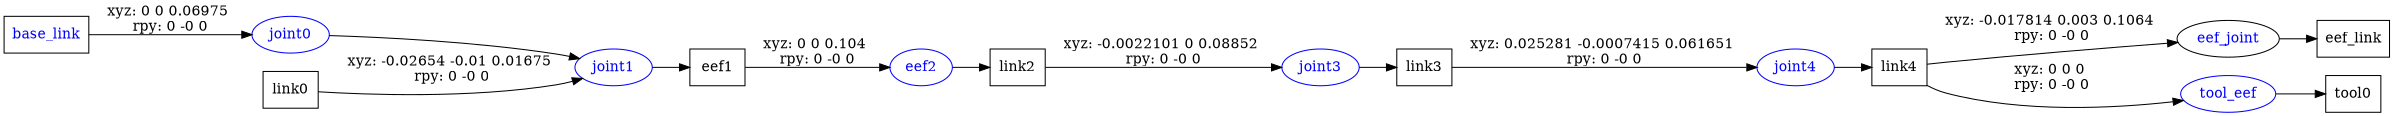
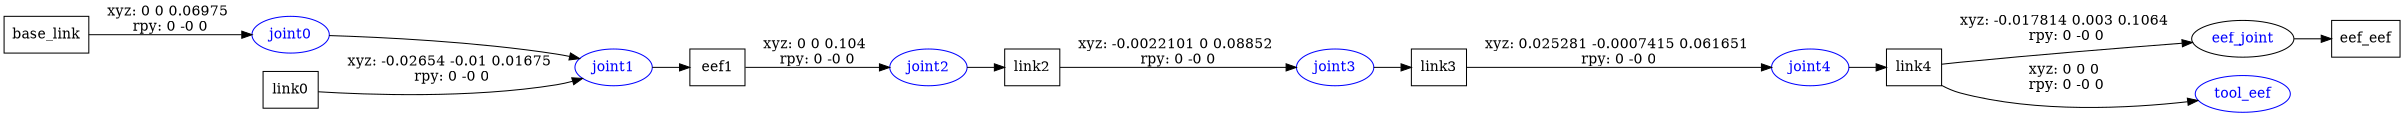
node "base_link": fontcolor blue -> black
node "eef_link": label "eef_link" -> "eef_eef"
node "eef2": label "eef2" -> "joint2"
node "tool0": removed
